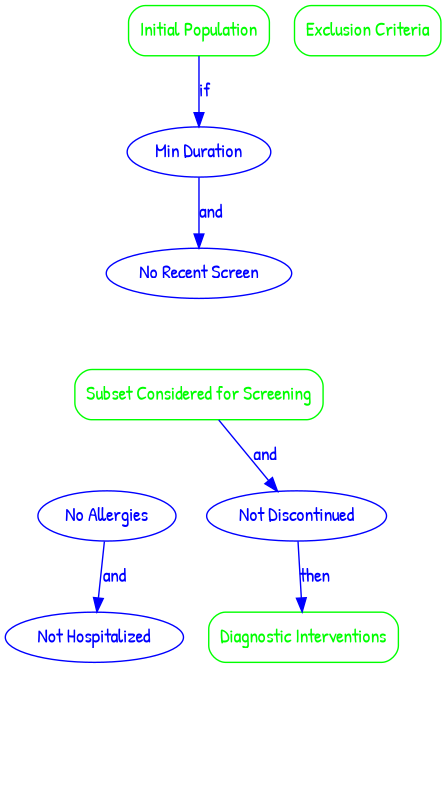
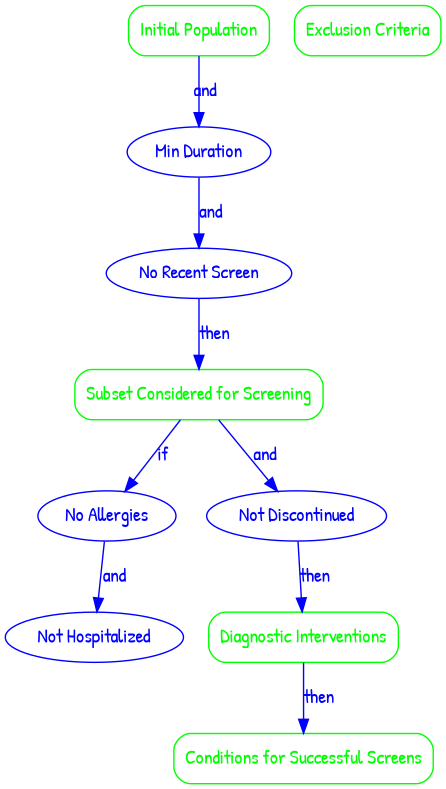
edge "Initial Population" -> "Min Duration": label "if" -> "and"
edge "No Recent Screen" -> "Subset Considered for Screening": added, label "then"
edge "Subset Considered for Screening" -> "No Allergies": added, label "if"
node "Conditions for Successful Screens": added
